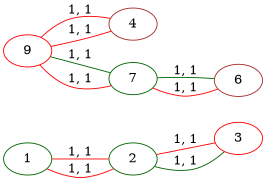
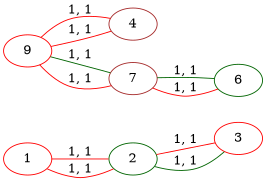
node "7": color darkgreen -> brown
node "6": color brown -> darkgreen
node "1": color darkgreen -> red
